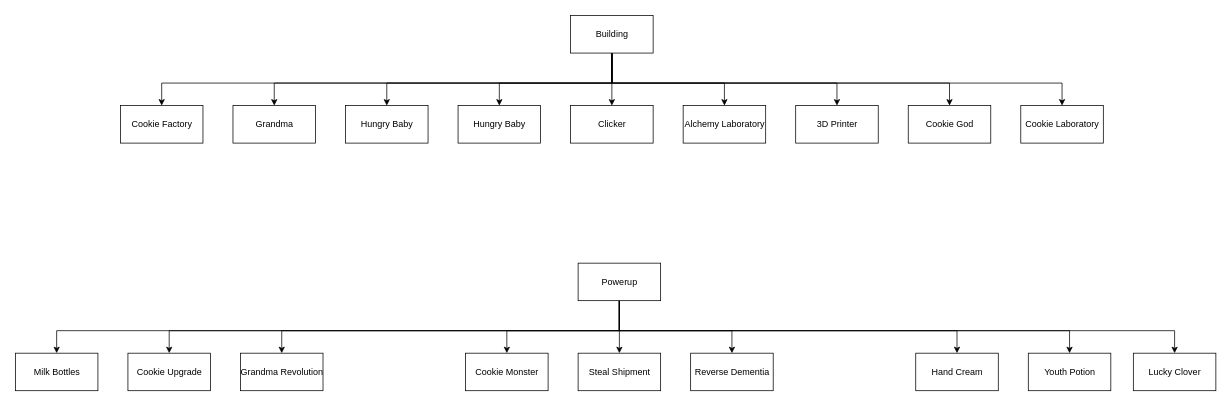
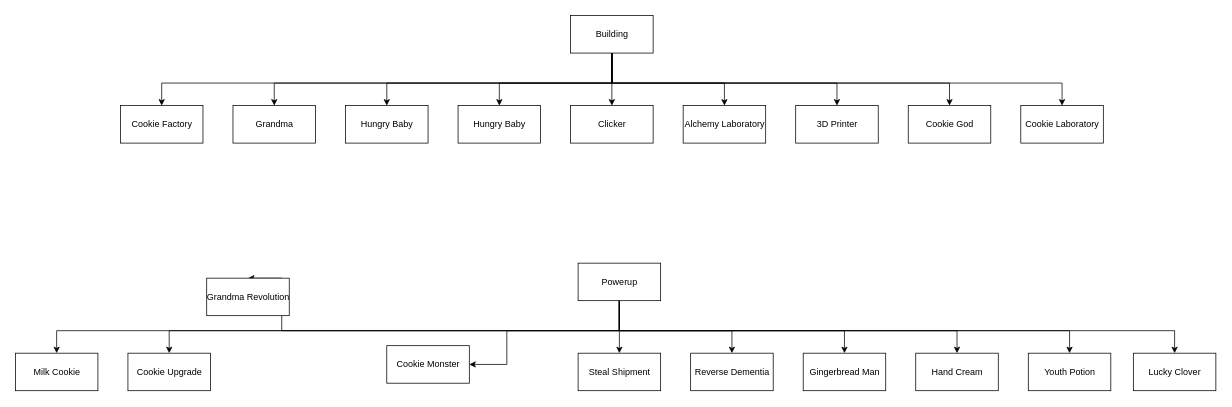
edge "Powerup" -> "Gingerbread Man": added
node "Milk Bottles": label "Milk Bottles" -> "Milk Cookie"
node "Grandma Revolution": moved (282, 372) -> (248, 297)
node "Cookie Monster": moved (507, 372) -> (428, 364)
node "Gingerbread Man": added
